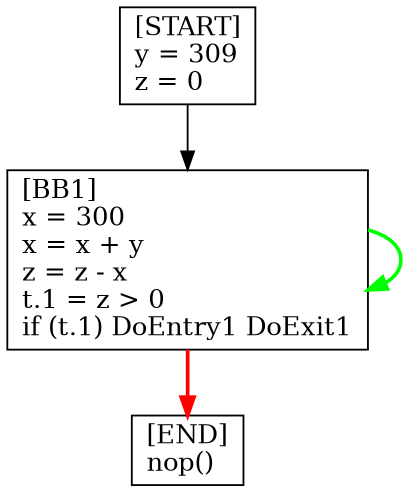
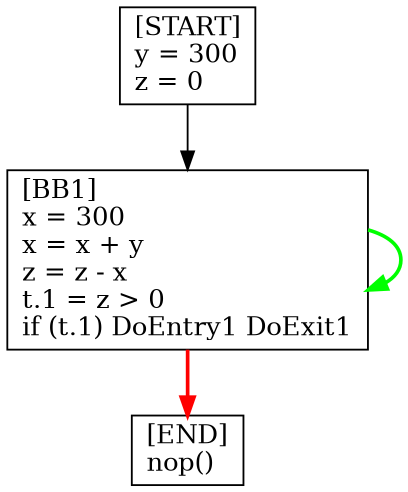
node "[START] y = 309 z = 0": label "[START] y = 309 z = 0" -> "[START] y = 300 z = 0"
